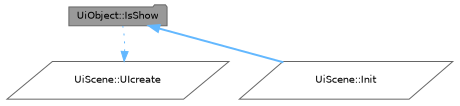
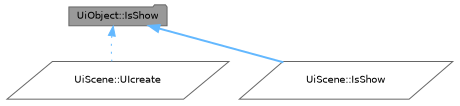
edge "UiObject::IsShow" -> "UiScene::UIcreate": reversed
node "UiScene::Init": label "UiScene::Init" -> "UiScene::IsShow"
